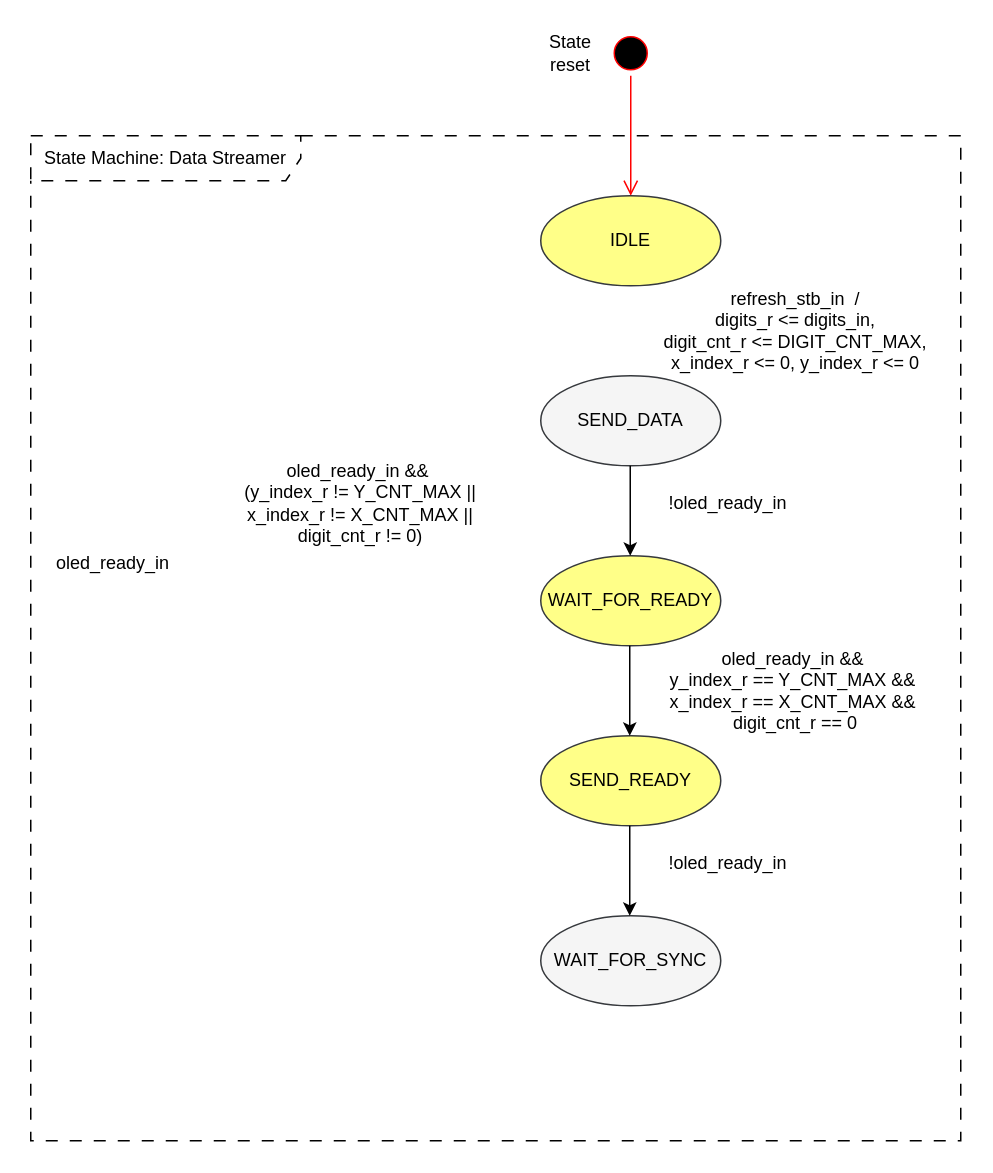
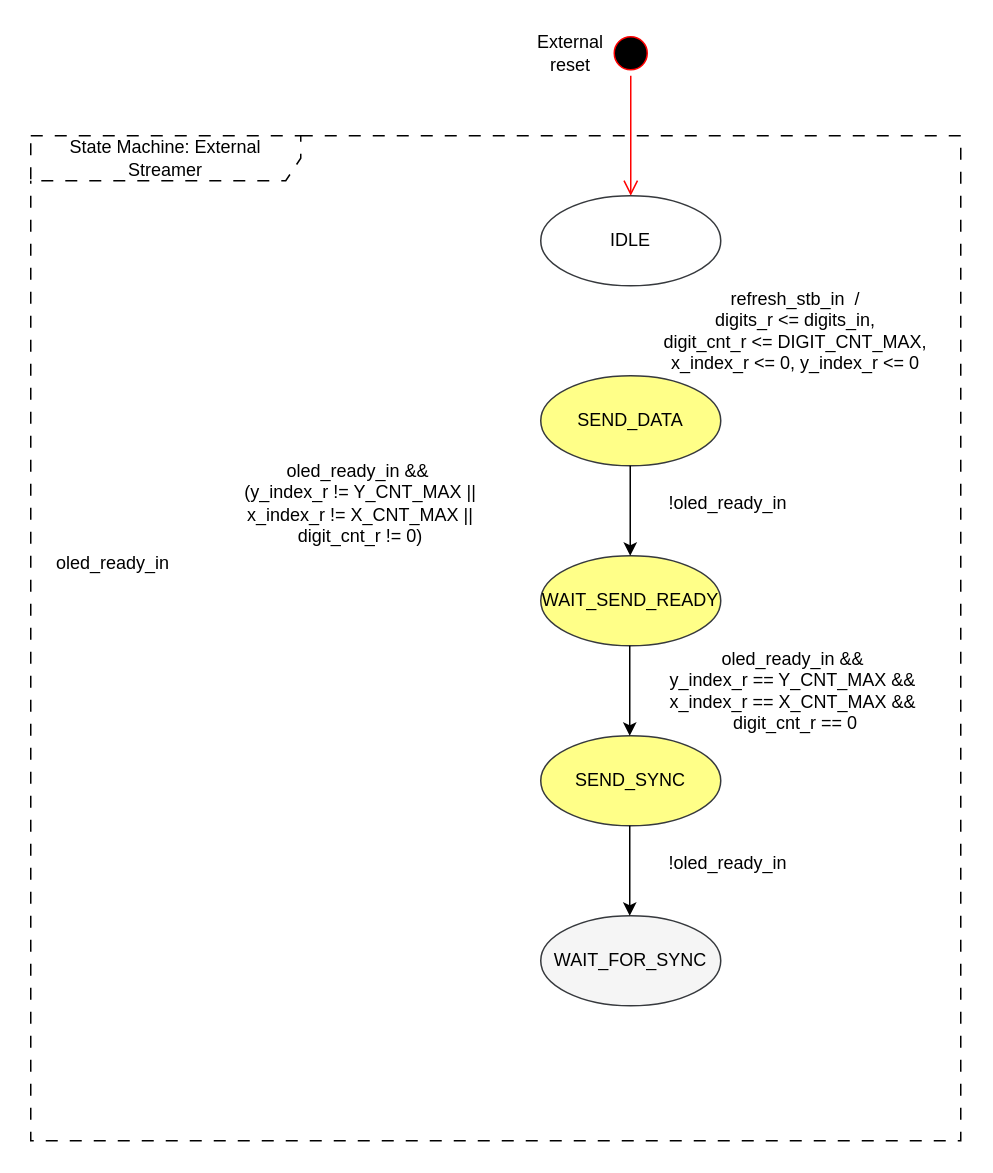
node "State reset": label "State reset" -> "External reset"
node "State Machine: Data Streamer": label "State Machine: Data Streamer" -> "State Machine: External Streamer"
node "IDLE": fillcolor #ffff88 -> #ffffff
node "SEND_DATA": fillcolor #f5f5f5 -> #ffff88
node "WAIT_FOR_READY": label "WAIT_FOR_READY" -> "WAIT_SEND_READY"
node "SEND_READY": label "SEND_READY" -> "SEND_SYNC"
